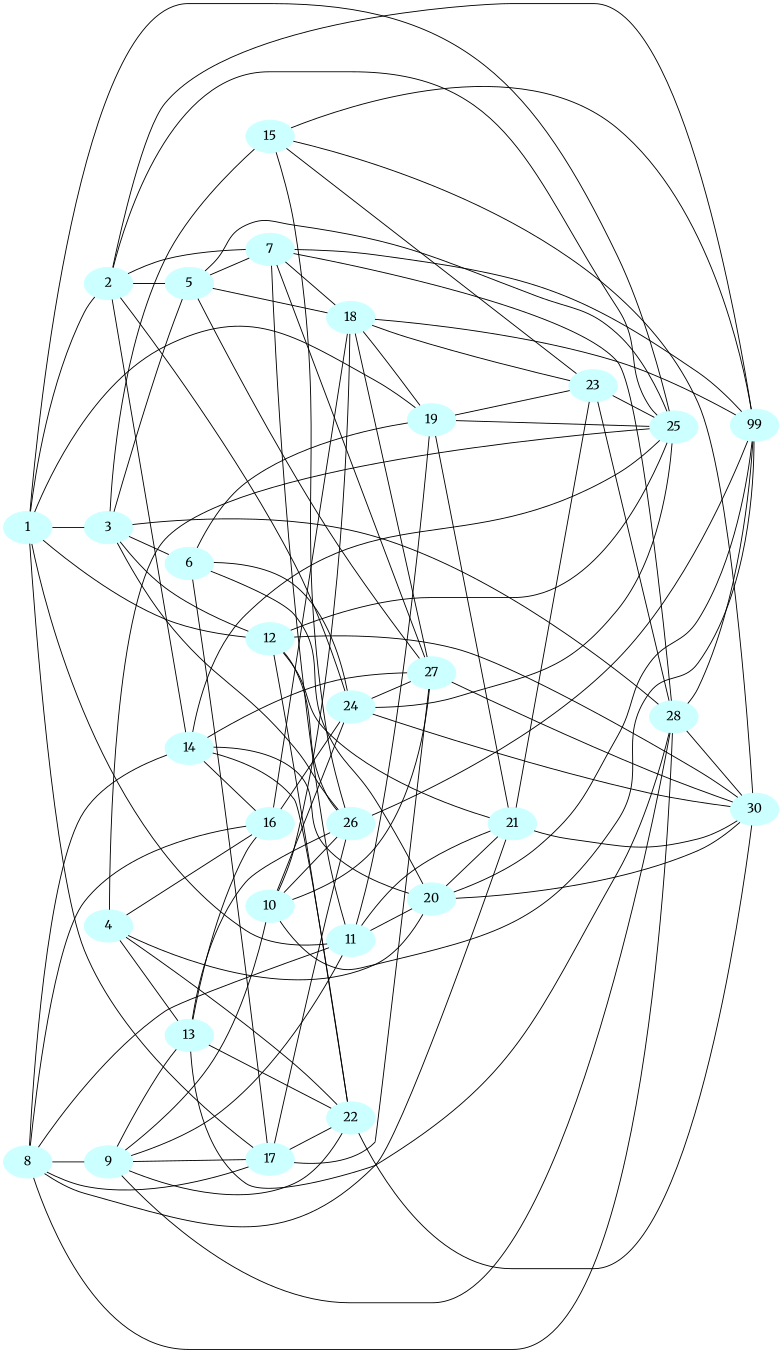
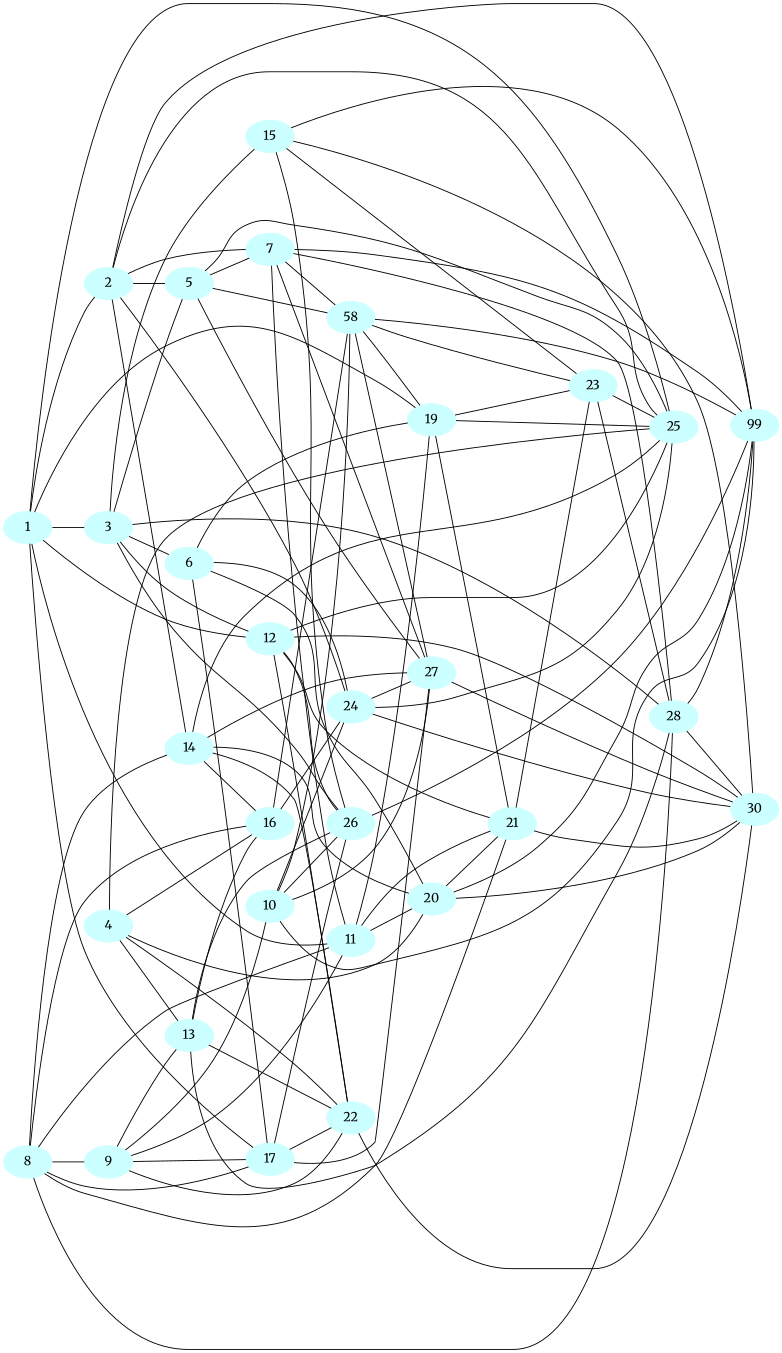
node "18": label "18" -> "58"
edge "28" -- "9": removed
